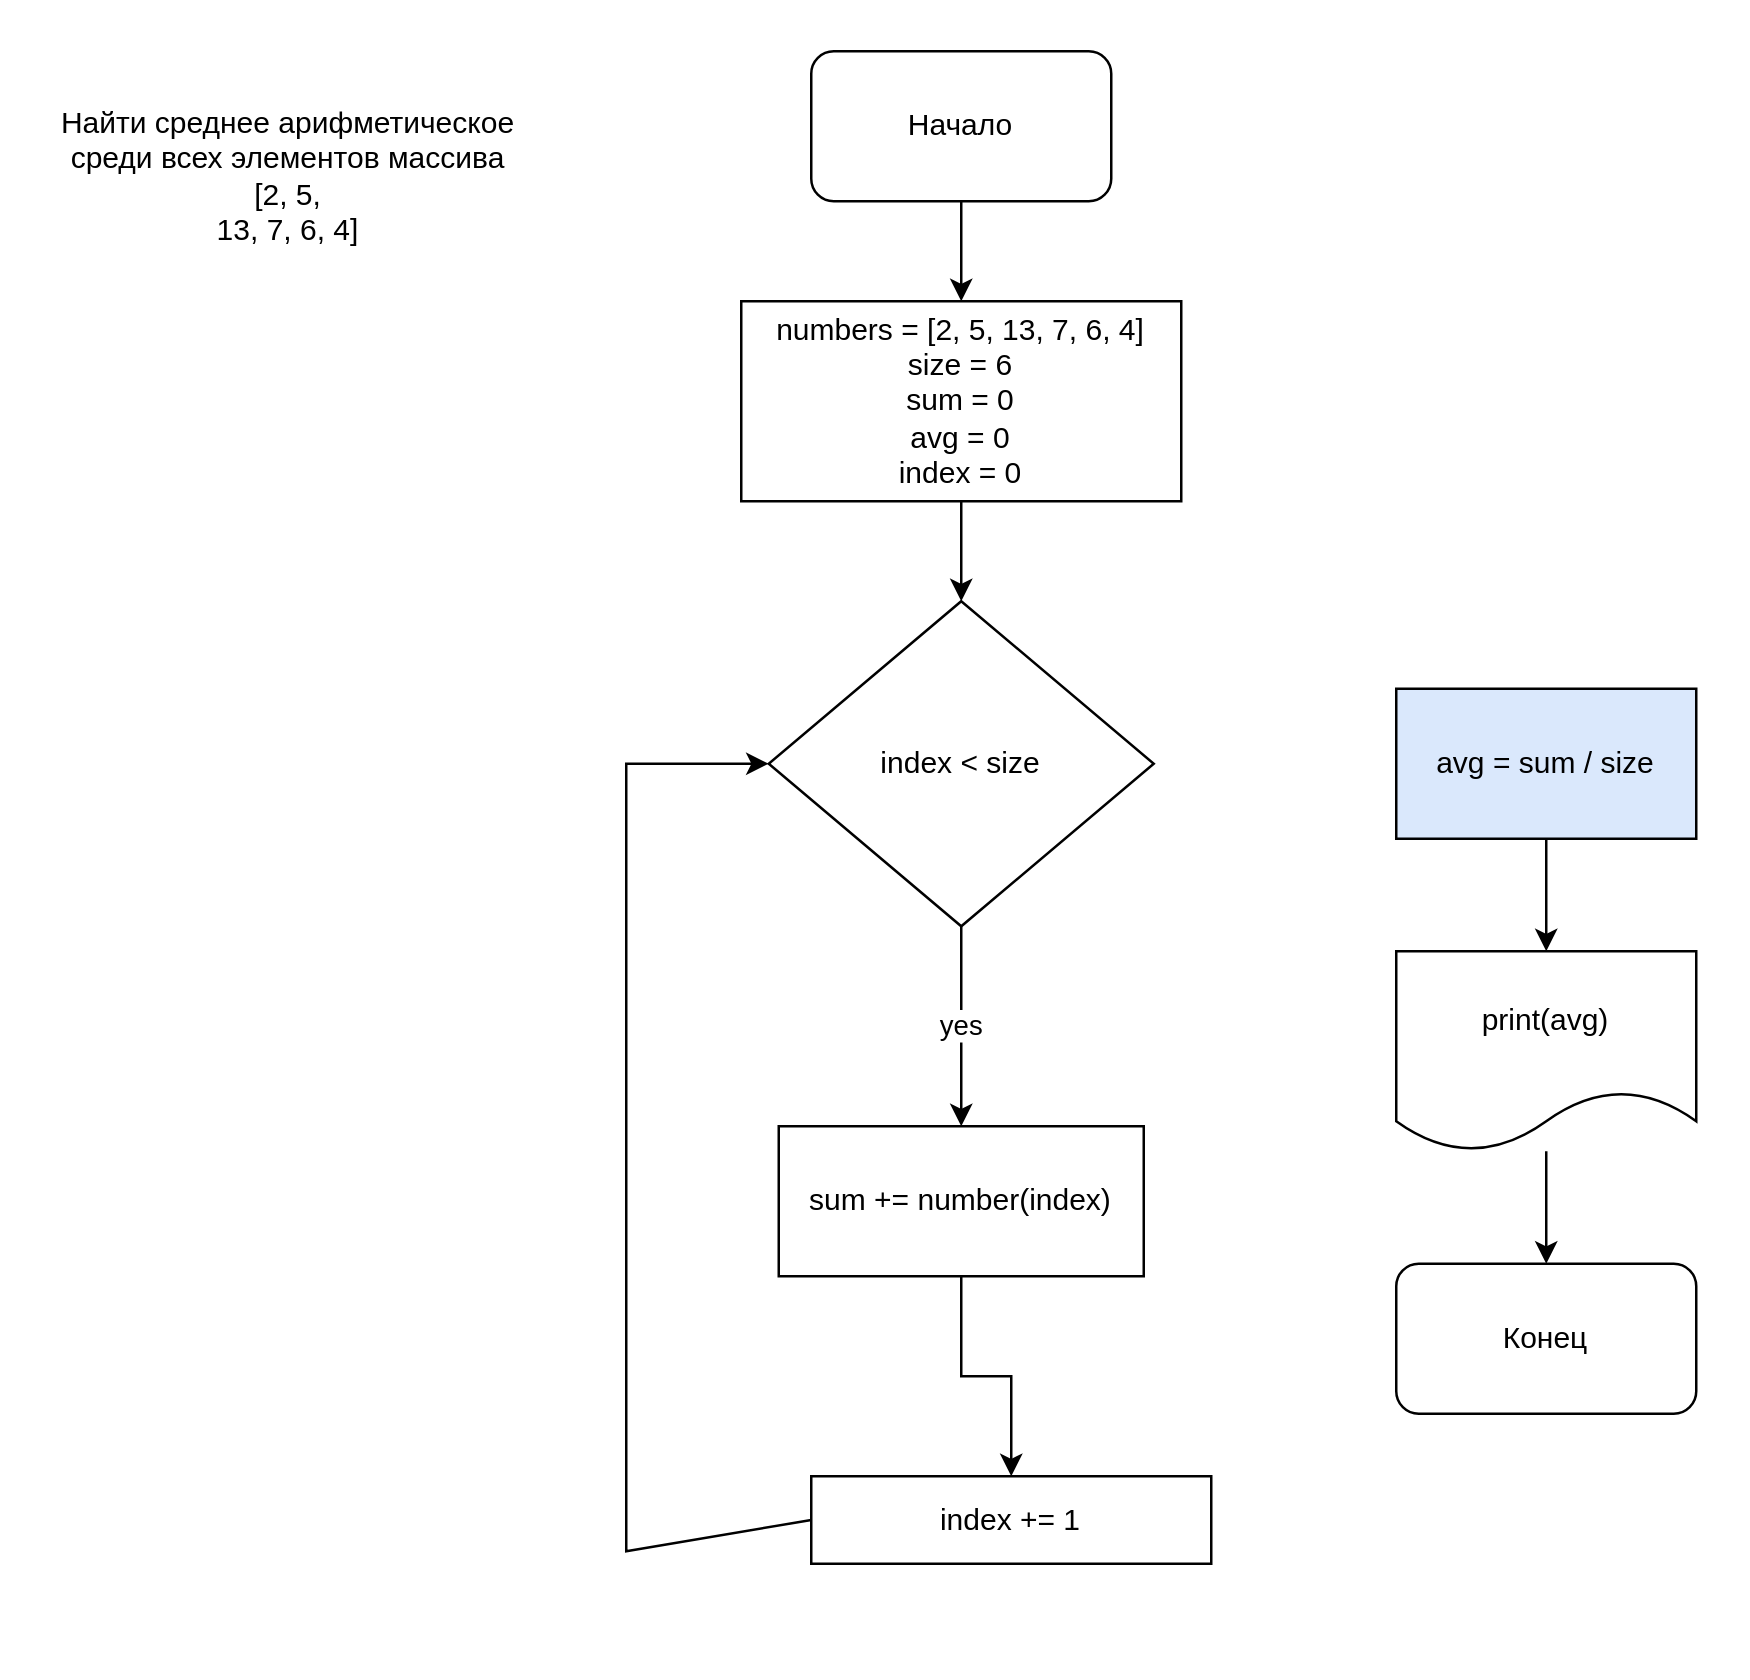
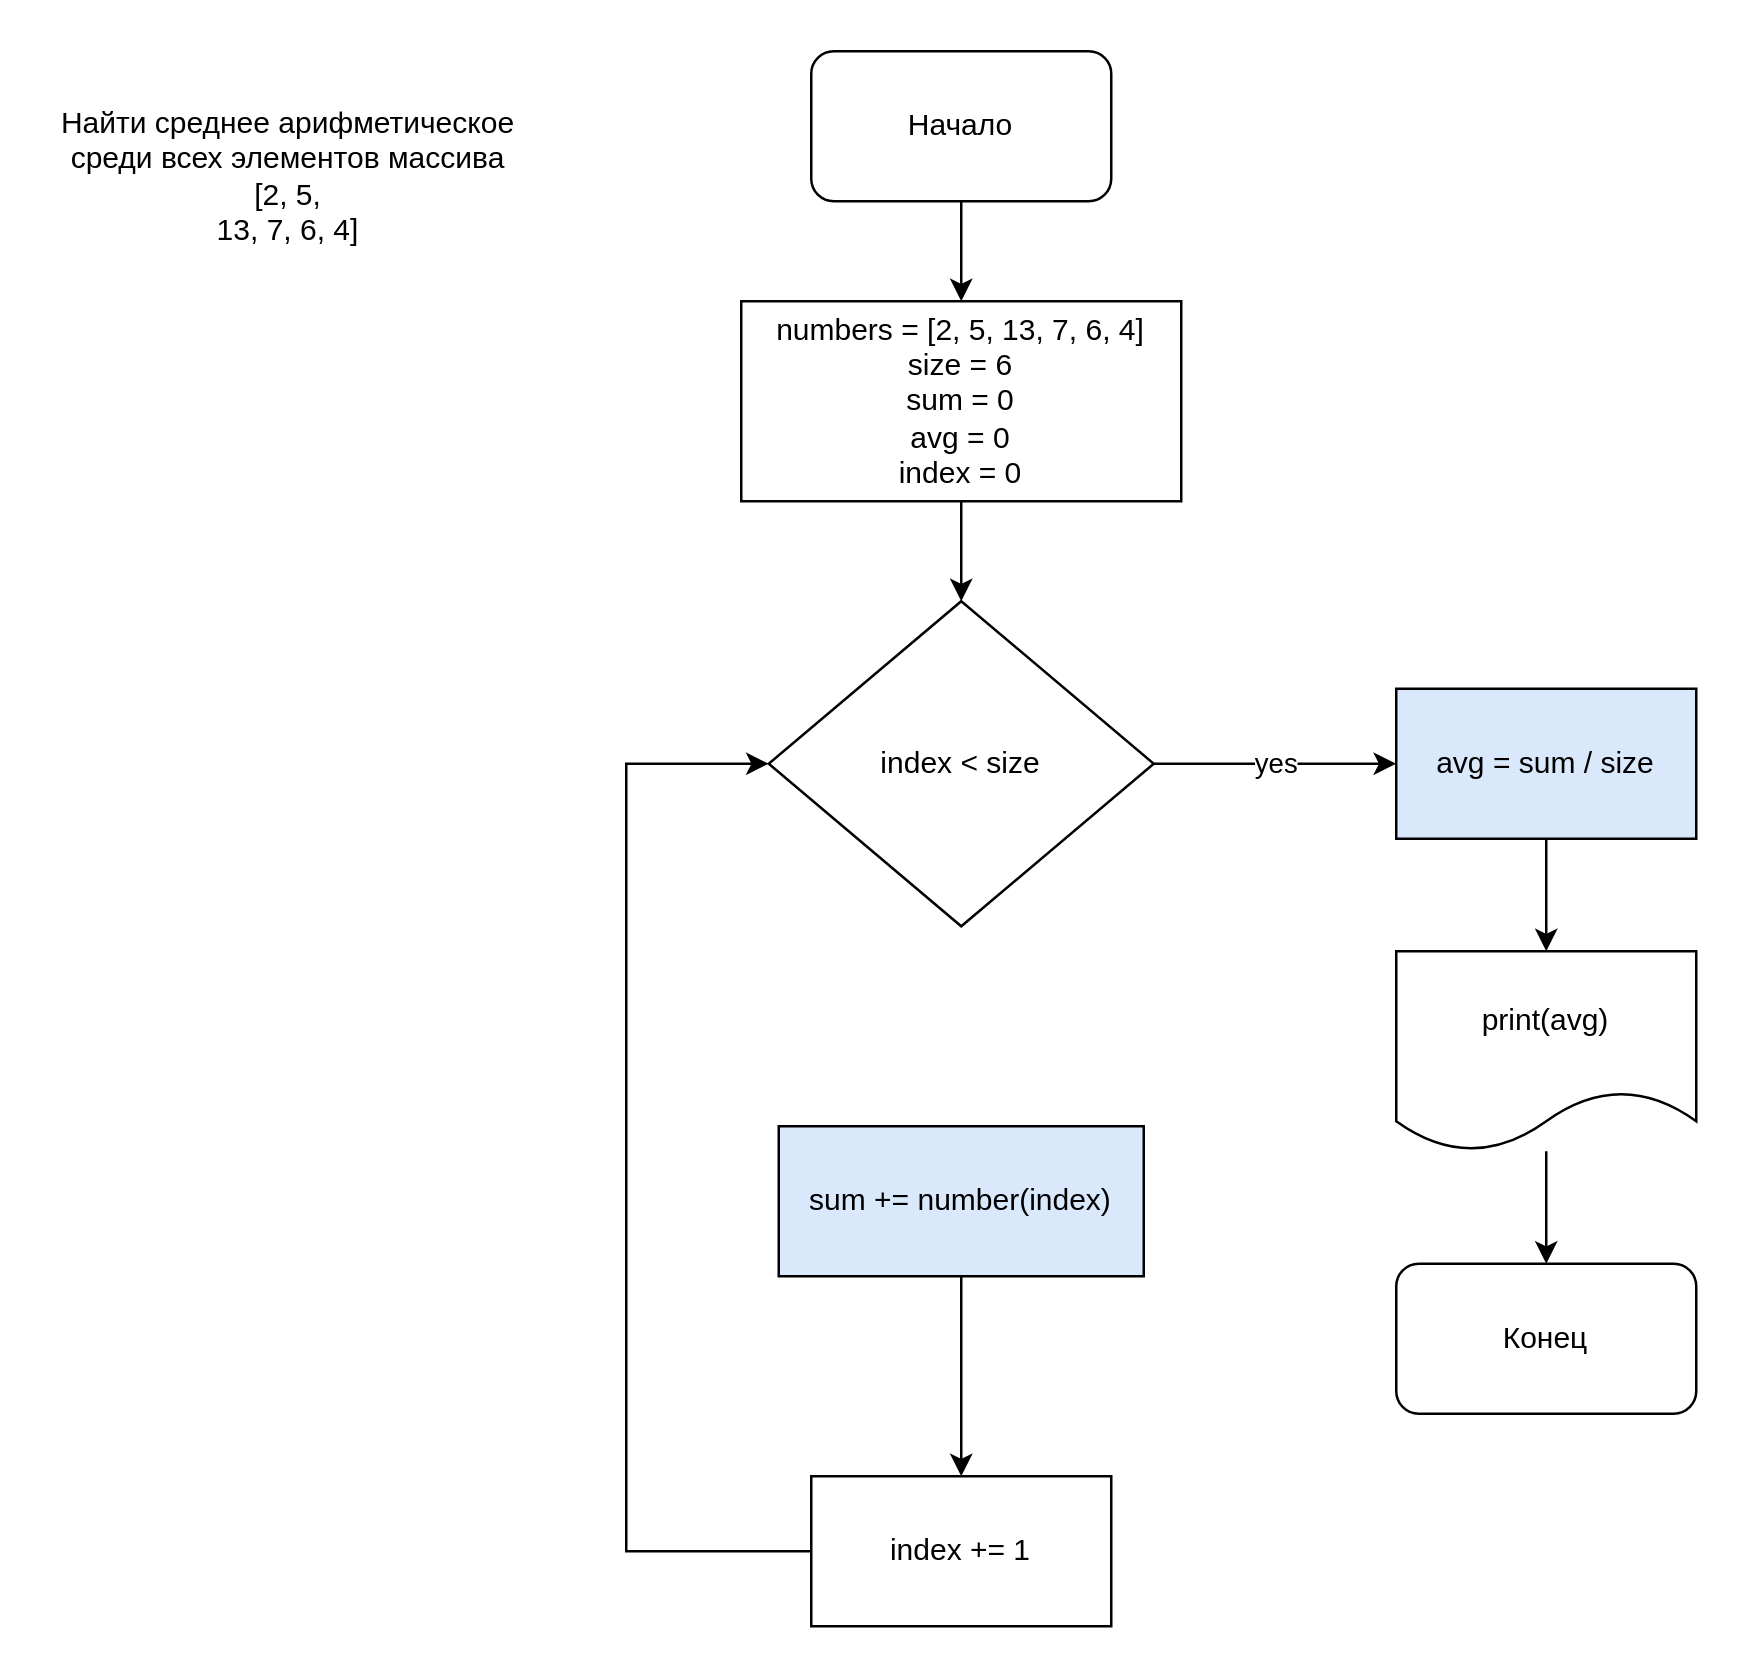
edge "index < size" -> "sum += number(index)": now "index < size" -> "avg = sum / size"
node "sum += number(index)": fillcolor #ffffff -> #dae8fc
node "index += 1": size 400x88 -> 300x150
